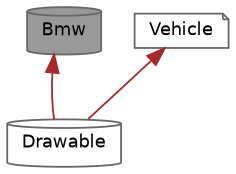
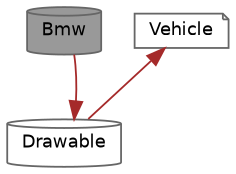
edge "Drawable" -> "Bmw": reversed
